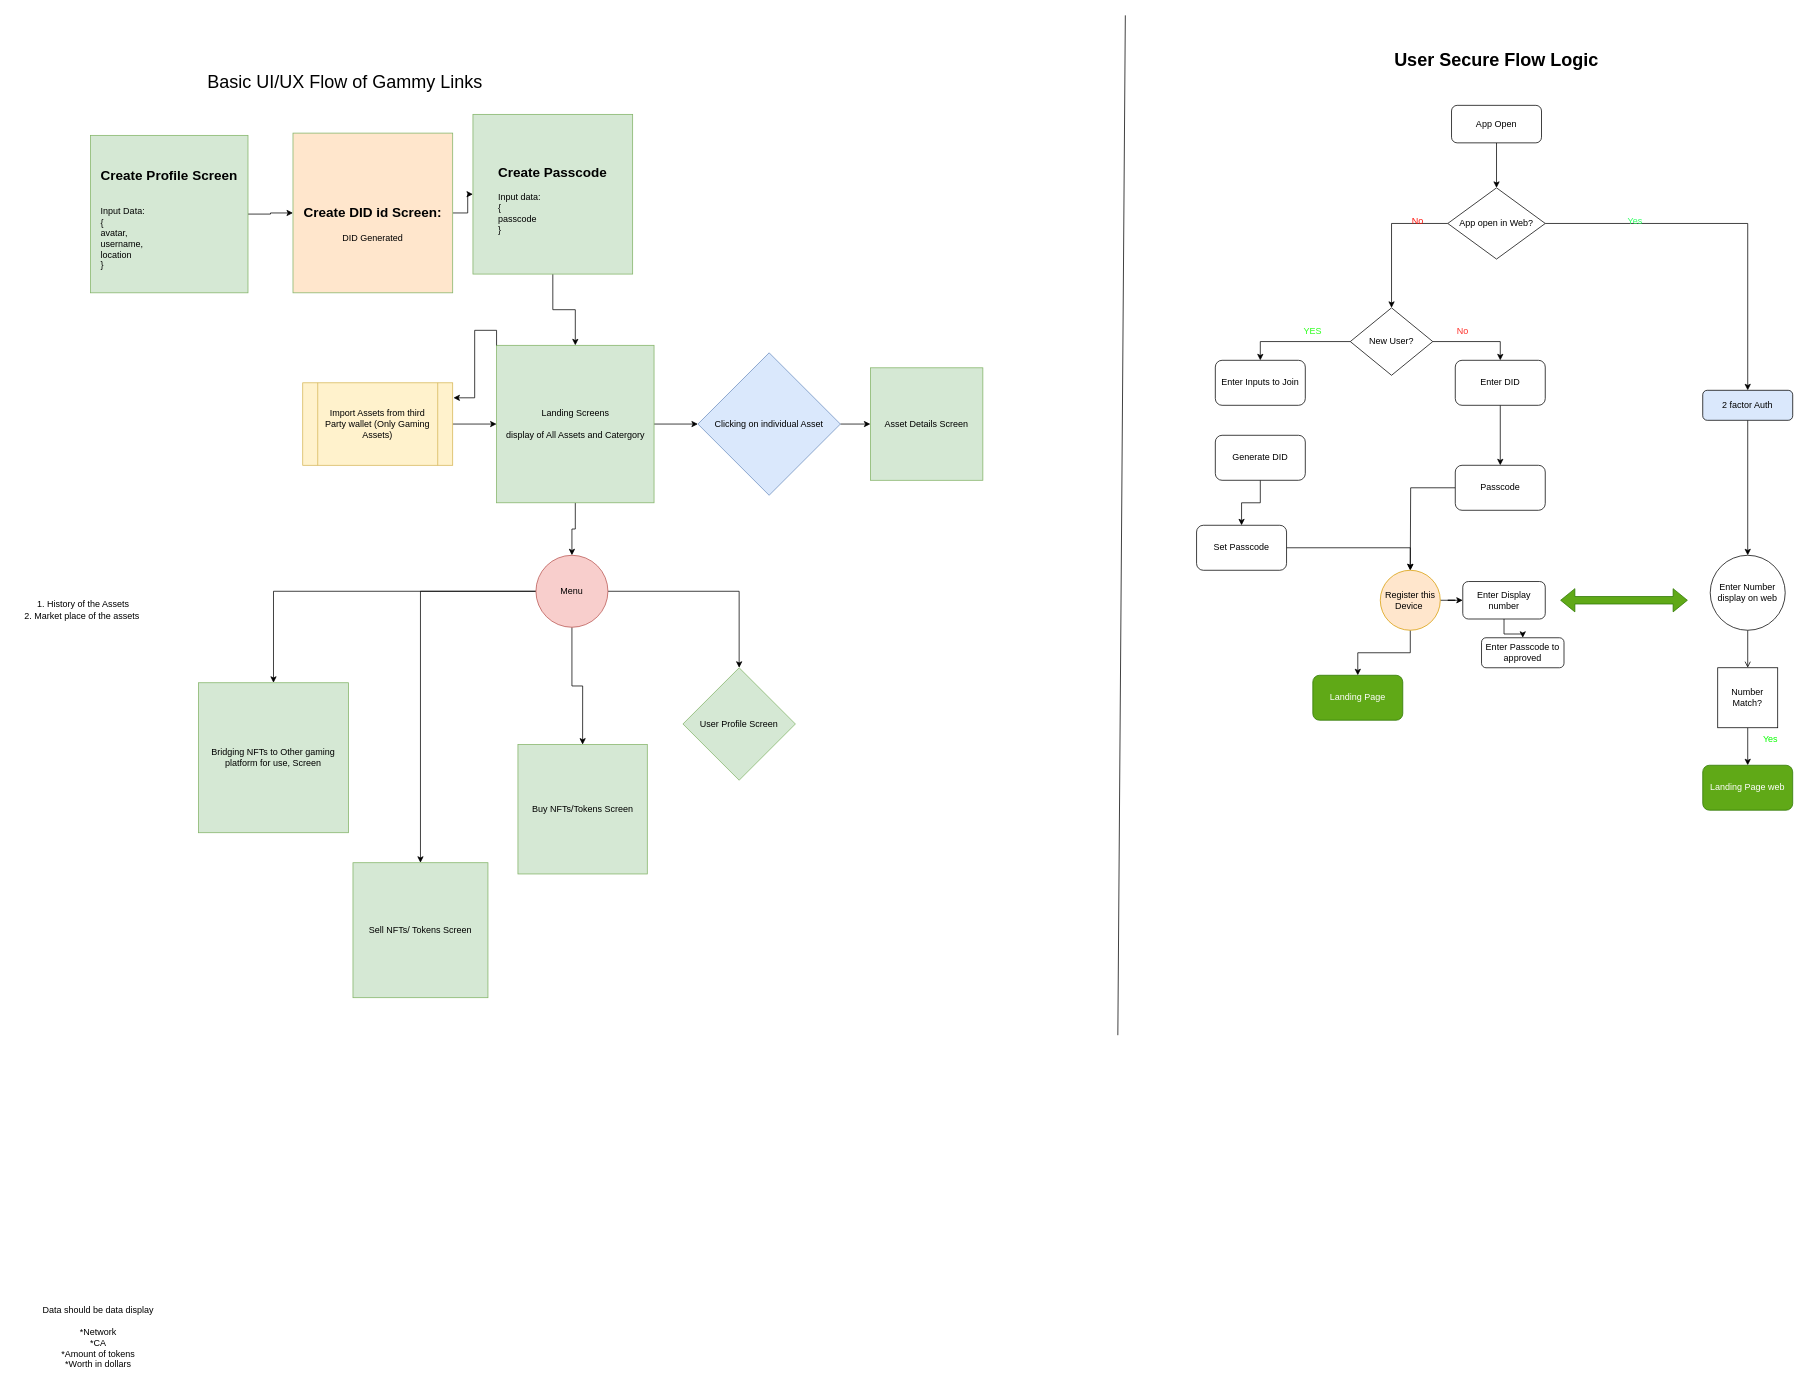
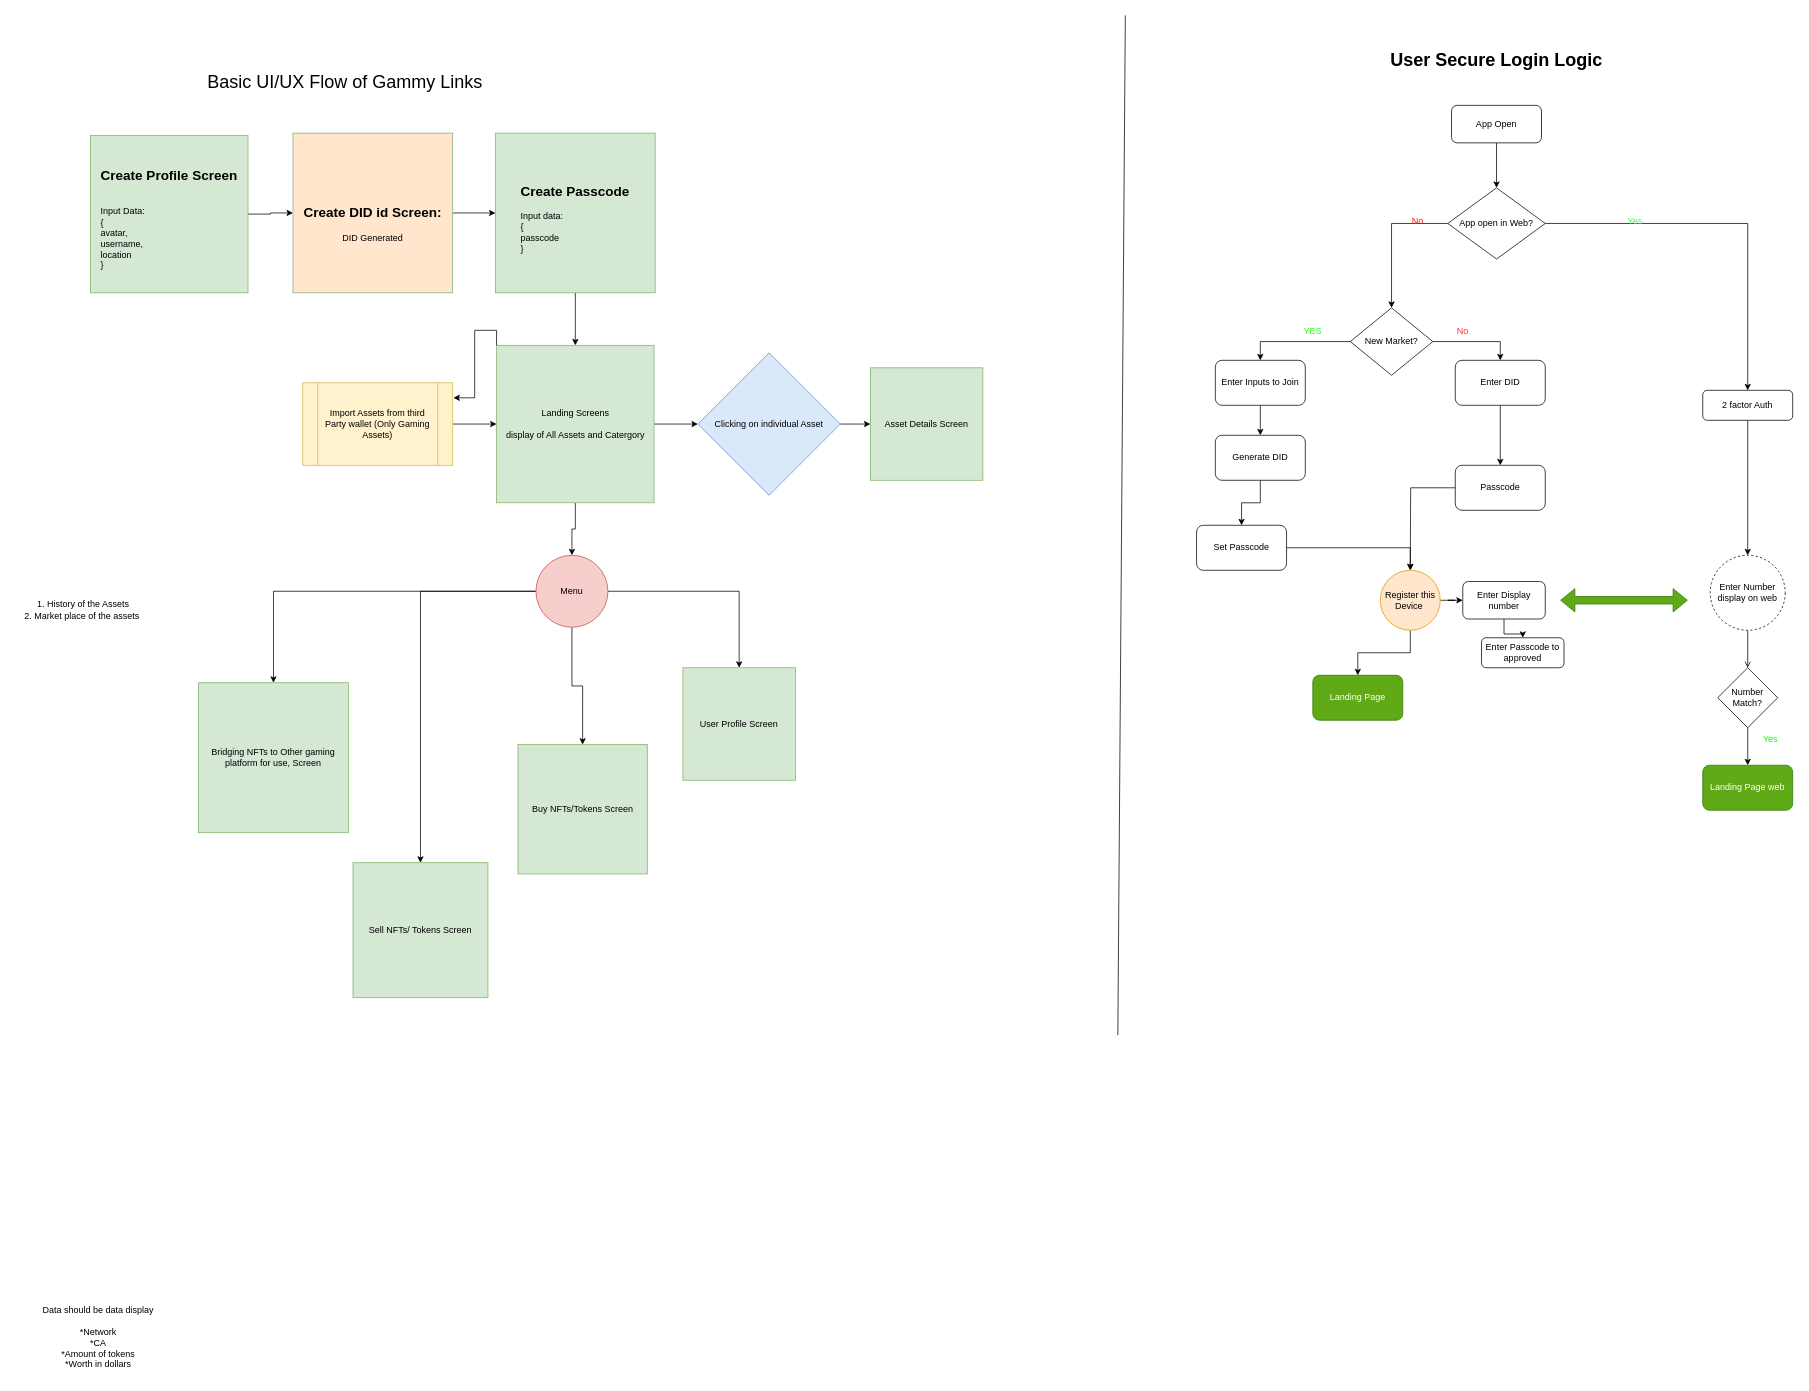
node "User Secure Flow Logic": label "User Secure Flow Logic" -> "User Secure Login Logic"
node "Create Passcode Input data: { passcode }": moved (553, 194) -> (575, 213)
node "New User?": label "New User?" -> "New Market?"
node "2 factor Auth": fillcolor #dae8fc -> #ffffff
edge "Enter Inputs to Join" -> "Generate DID": added
node "Enter Number display on web": style solid -> dashed
node "Number Match?": shape rectangle -> diamond
node "User Profile Screen": shape diamond -> rectangle
